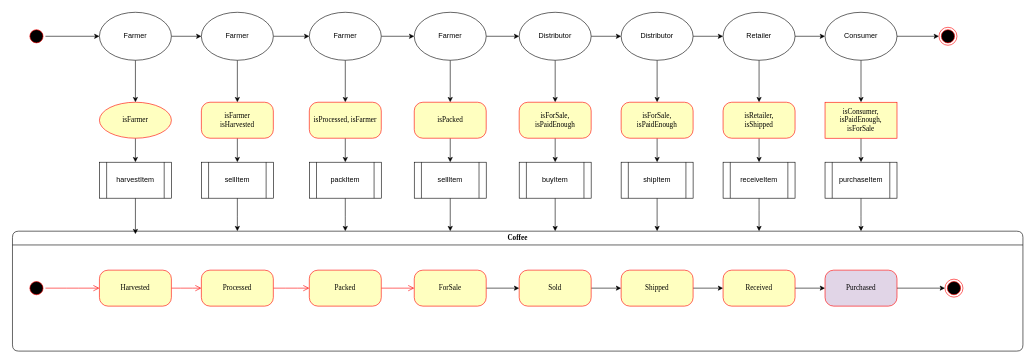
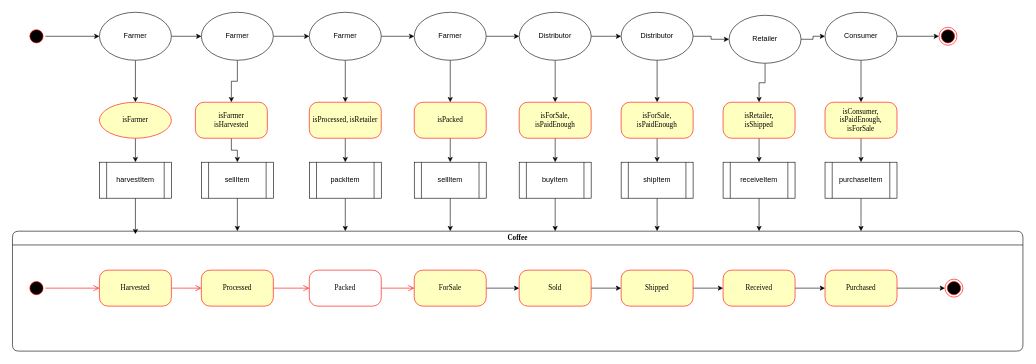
node "Retailer": moved (759, 36) -> (765, 39)
node "isFarmer isHarvested": moved (237, 120) -> (231, 120)
node "isProcessed, isFarmer": label "isProcessed, isFarmer" -> "isProcessed, isRetailer"
node "isConsumer, isPaidEnough, isForSale": shape rectangle -> rounded rectangle
node "Packed": fillcolor #ffffc0 -> #ffffff
node "Purchased": fillcolor #e1d5e7 -> #ffffc0
